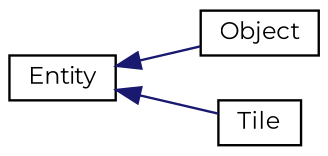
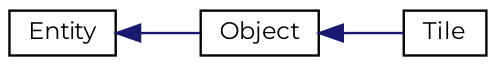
edge "Tile" -> "Entity": now "Tile" -> "Object"
